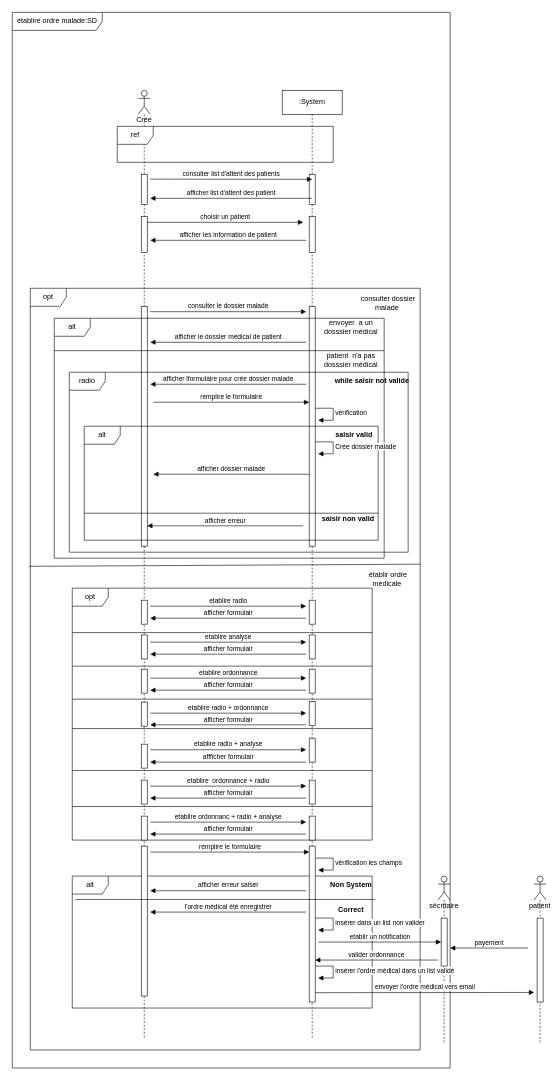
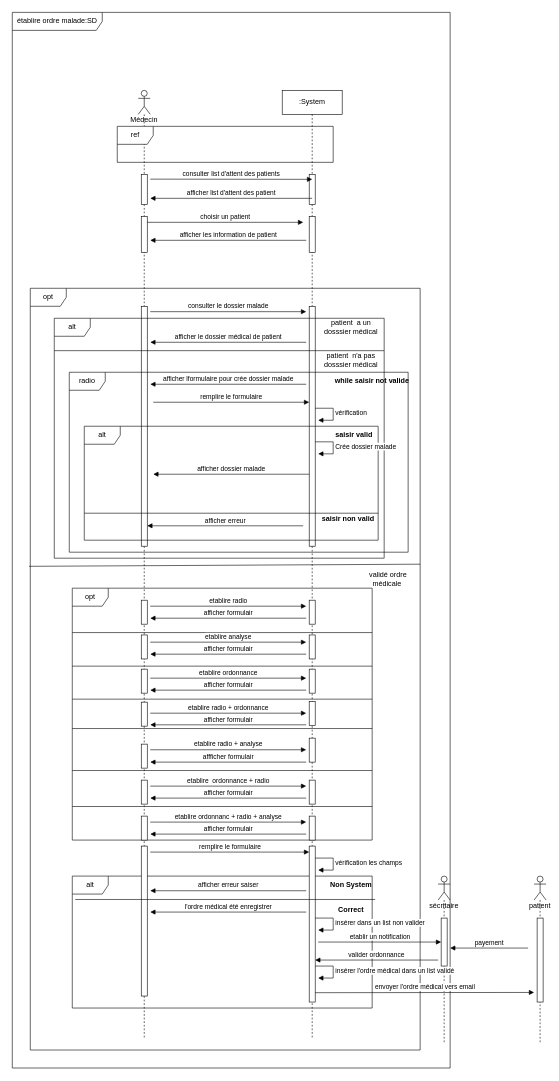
node "Crée": label "Crée" -> "Médecin"
node "consulter dossier malade": removed
node "envoyer a un dosssier médical": label "envoyer a un dosssier médical" -> "patient a un dosssier médical"
node "établir ordre médicale": label "établir ordre médicale" -> "validé ordre médicale"
